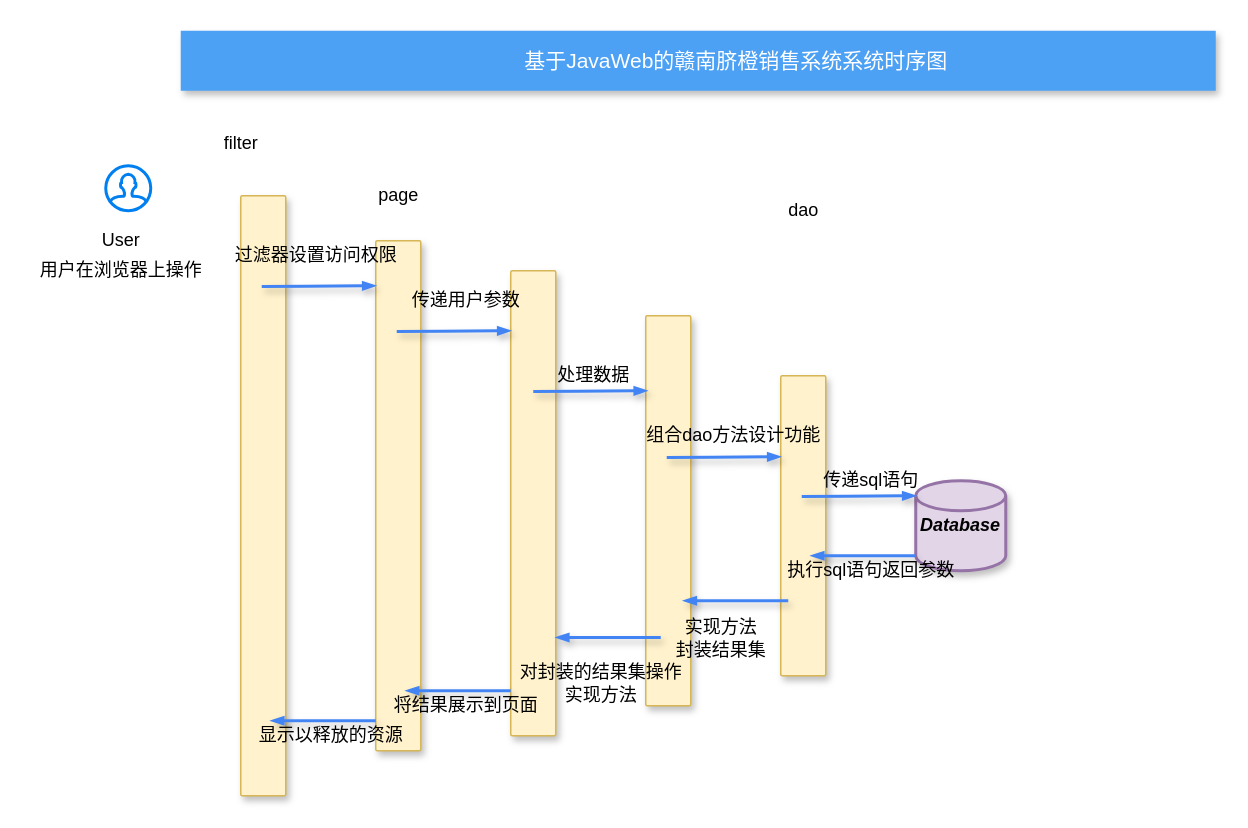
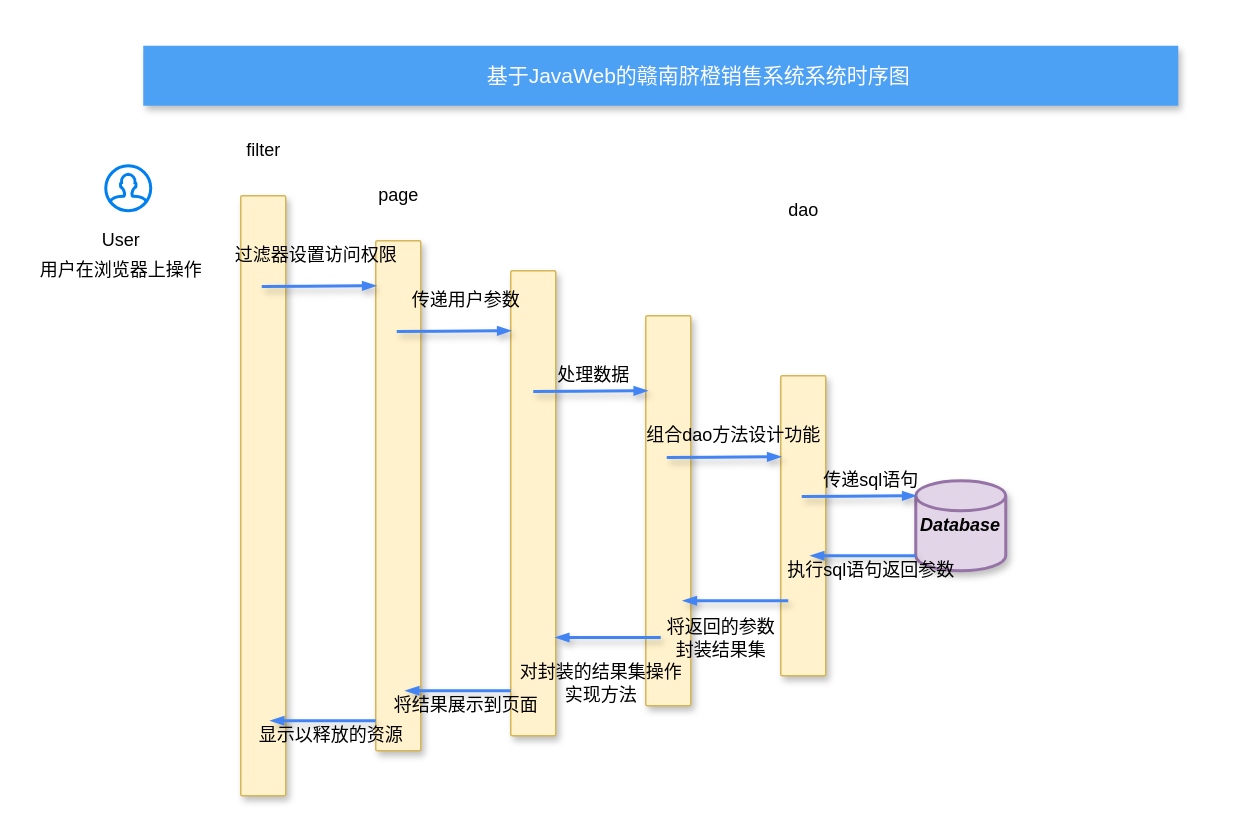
node "基于JavaWeb的赣南脐橙销售系统系统时序图": moved (698, 61) -> (661, 76)
node "filter": moved (241, 143) -> (263, 151)
node "实现方法 封装结果集": label "实现方法 封装结果集" -> "将返回的参数 封装结果集"
